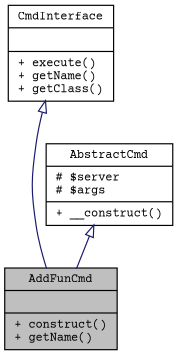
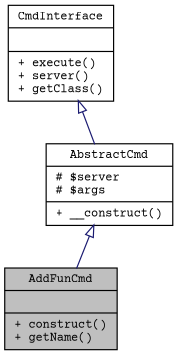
node "CmdInterface": text "+ getName()" -> "+ server()"
edge "AddFunCmd" -> "CmdInterface": now "AbstractCmd" -> "CmdInterface"
